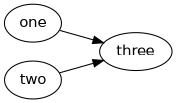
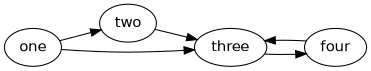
edge "one" -> "two": added
node "four": added
